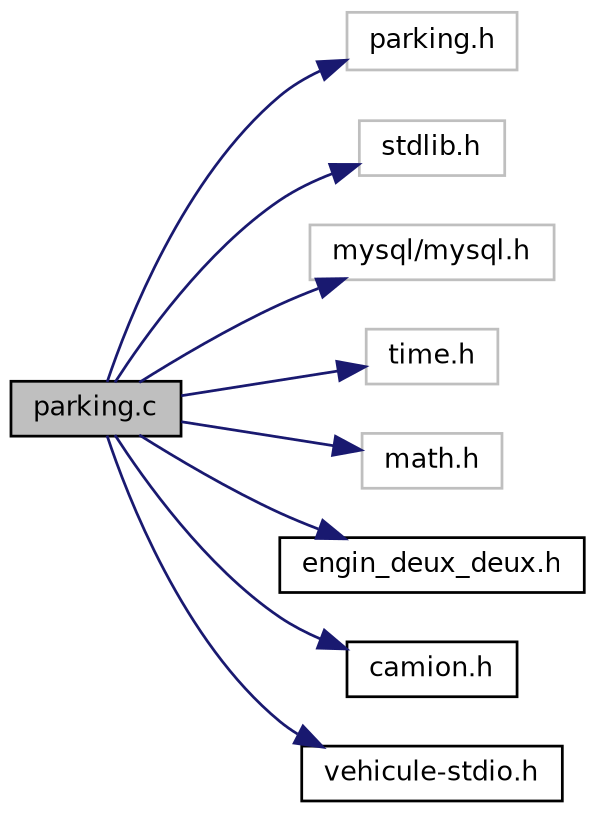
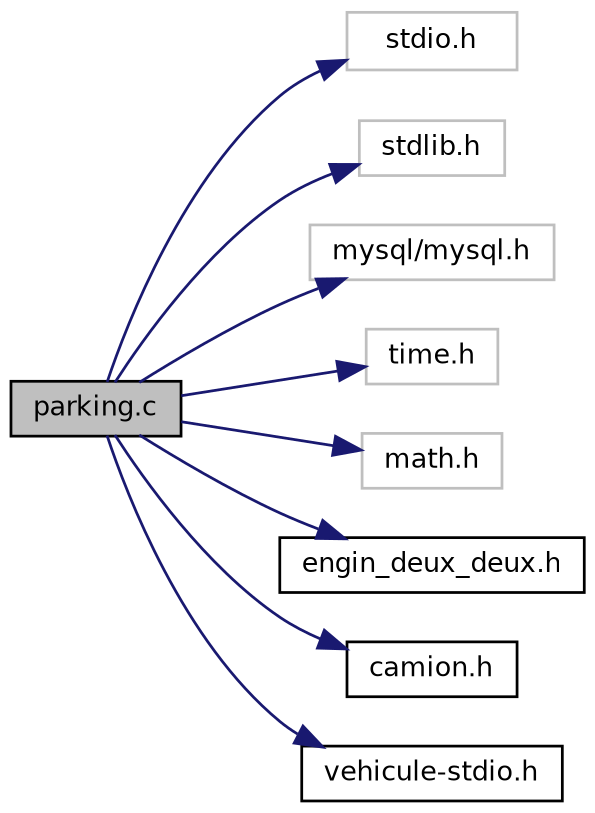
node "parking.h": label "parking.h" -> "stdio.h"
